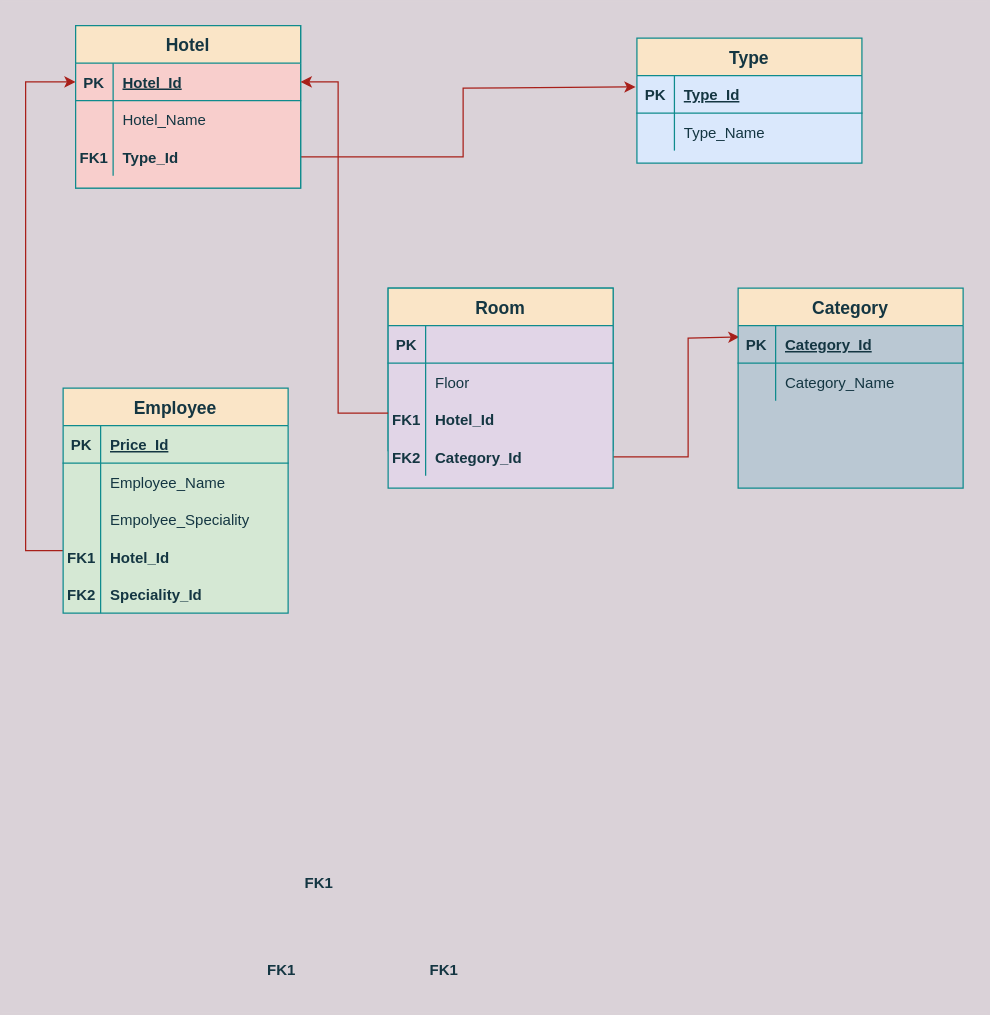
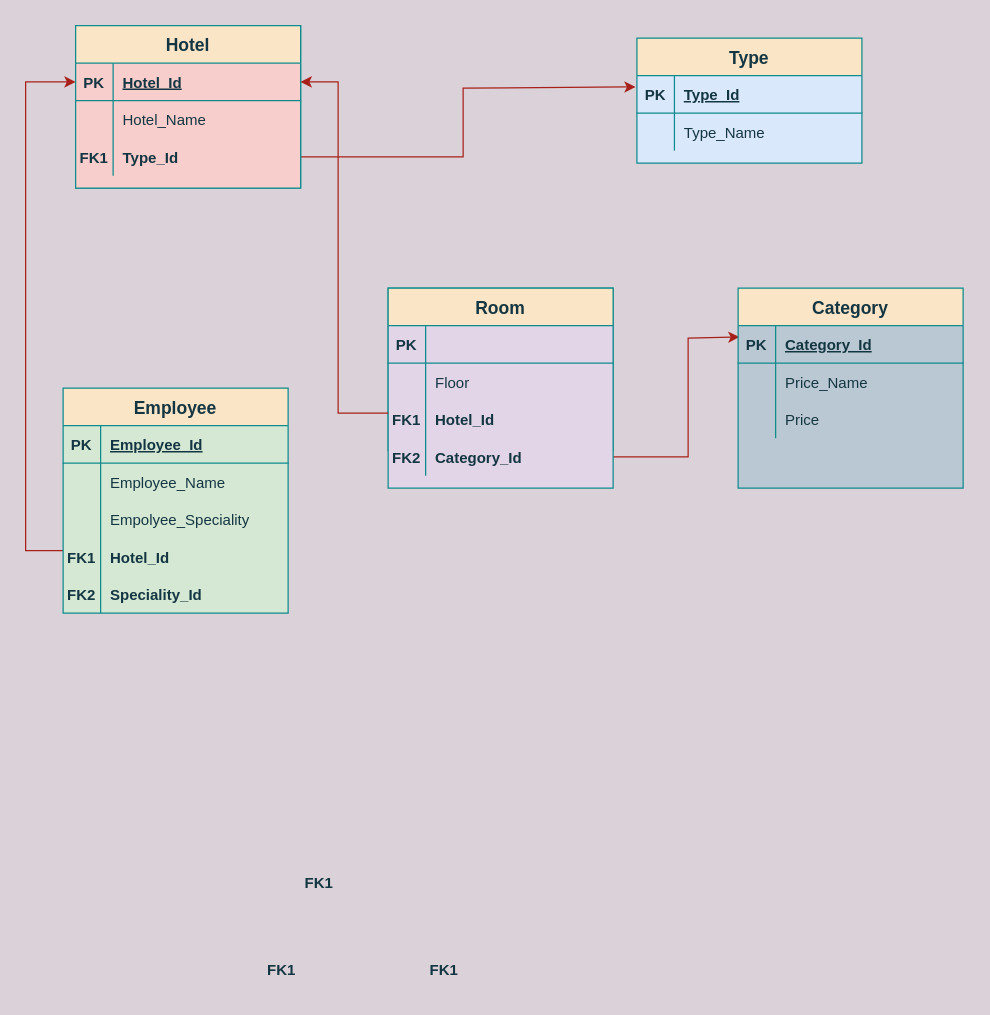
node "Category_Name": label "Category_Name" -> "Price_Name"
node "Price": added
node "Price_Id": label "Price_Id" -> "Employee_Id"
